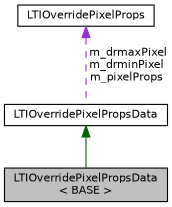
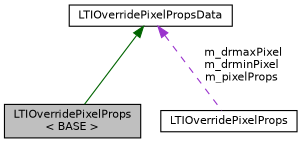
edge "LTIOverridePixelPropsData" -> "LTIOverridePixelProps": reversed
node "LTIOverridePixelPropsData < BASE >": label "LTIOverridePixelPropsData < BASE >" -> "LTIOverridePixelProps < BASE >"
